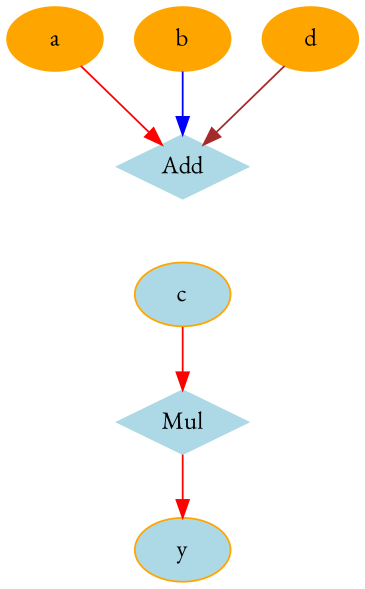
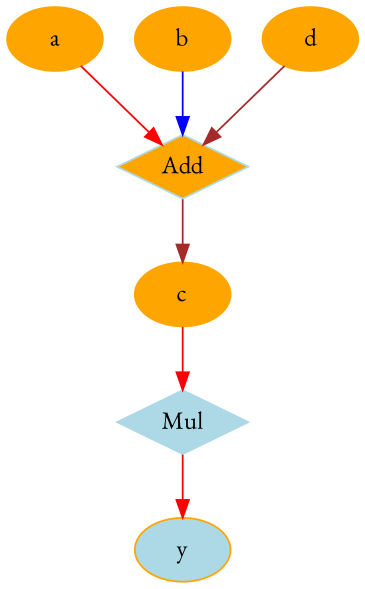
node "Add": fillcolor lightblue -> orange
edge "Add" -> "c": added
node "c": fillcolor lightblue -> orange
